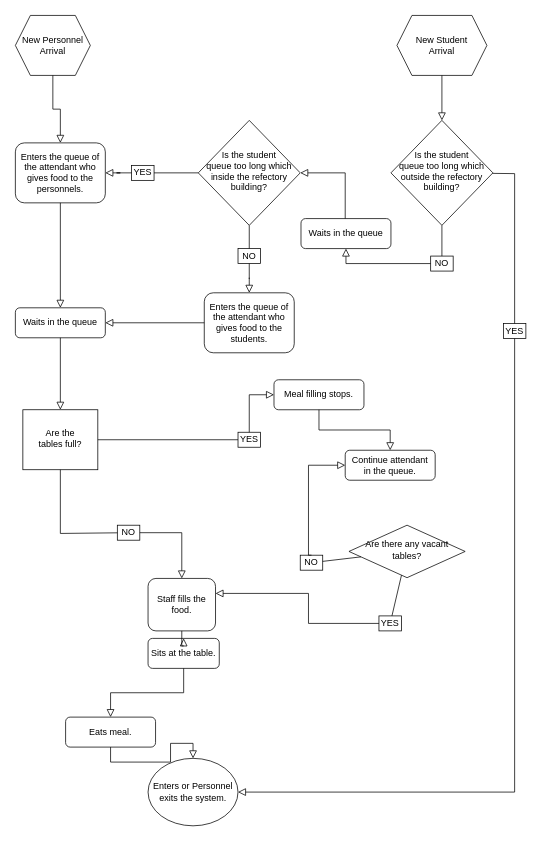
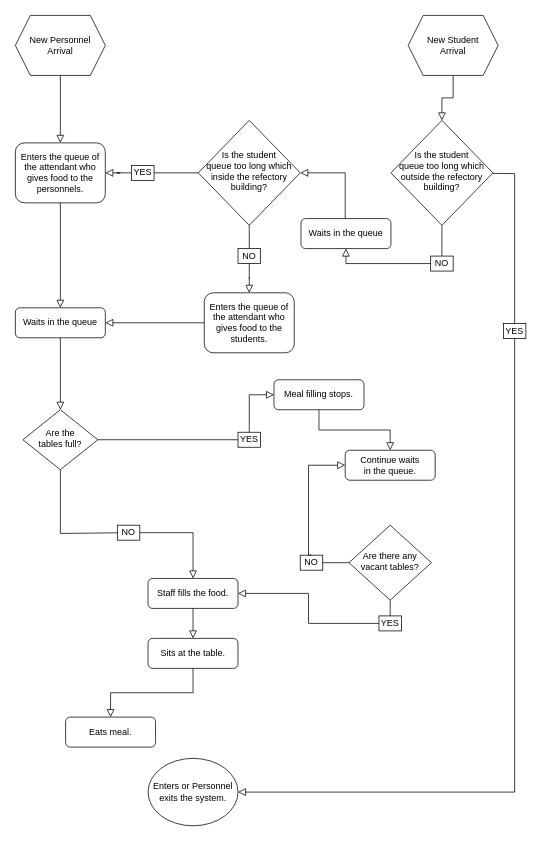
node "New Personnel Arrival": size 75x60 -> 90x60
node "New Student Arrival": moved (442, 45) -> (453, 45)
node "Are the tables full?": shape rectangle -> diamond
node "Continue attendant in the queue.": label "Continue attendant in the queue." -> "Continue waits in the queue."
node "Are there any vacant tables?": size 116x53 -> 83x75
node "Staff fills the food.": size 68x53 -> 90x30
node "Sits at the table.": size 71x30 -> 90x30
edge "Eats meal." -> "Enters or Personnel exits the system.": removed
